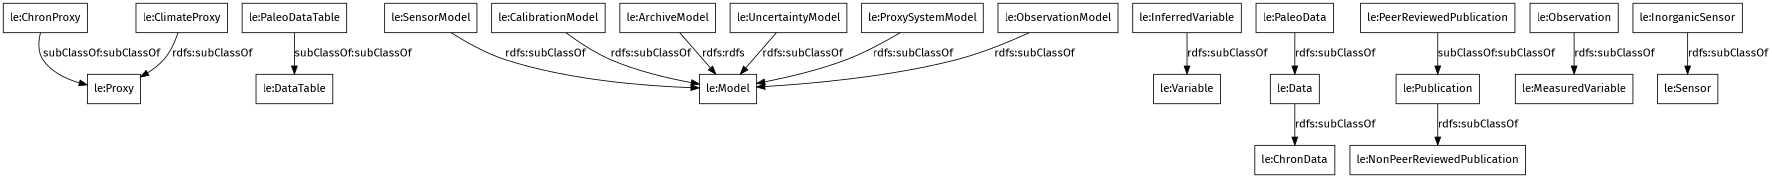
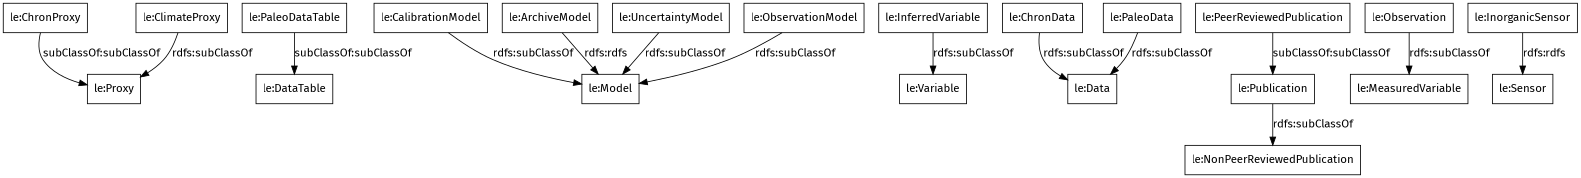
node "le:SensorModel": removed
node "le:ProxySystemModel": removed
edge "le:InorganicSensor" -> "le:Sensor": label "rdfs:subClassOf" -> "rdfs:rdfs"
edge "le:Data" -> "le:ChronData": reversed
